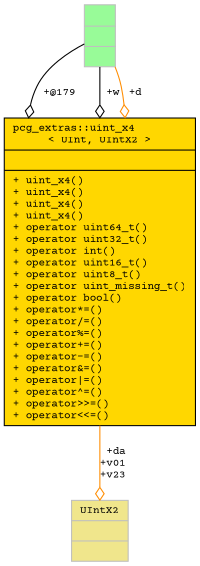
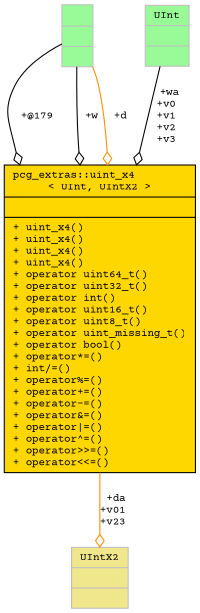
node "UInt": added
node "pcg_extras::uint_x4": text "+ operator/=()" -> "+ int/=()"
